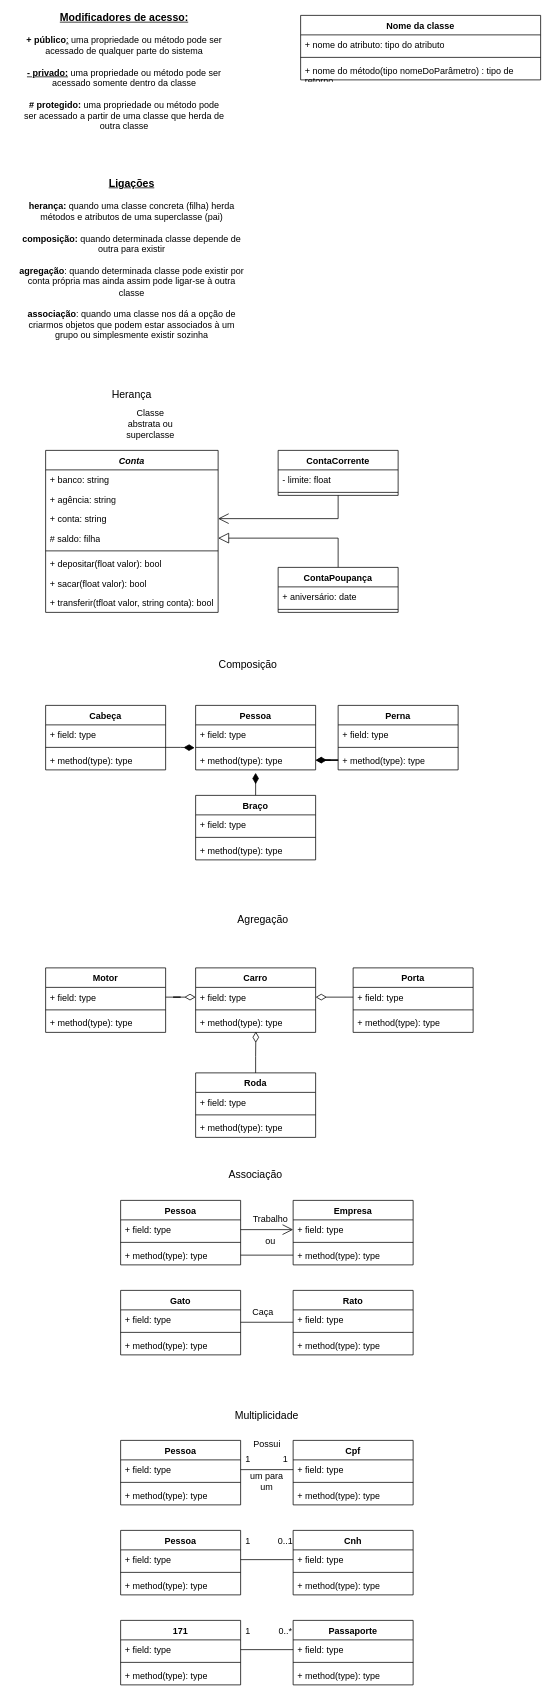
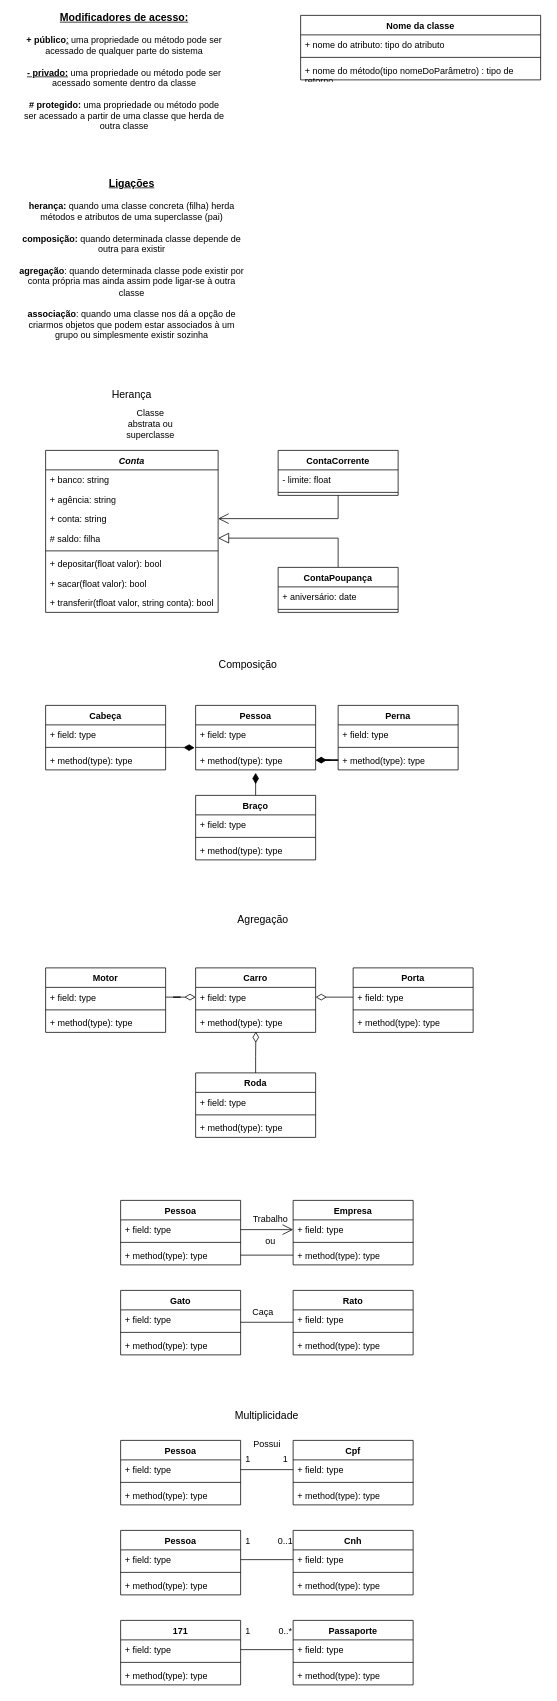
node "Associação": removed
node "um para um": removed
